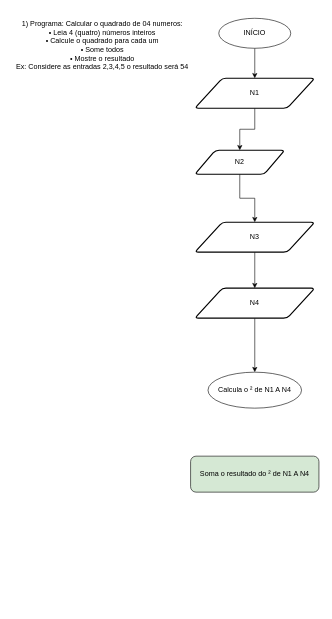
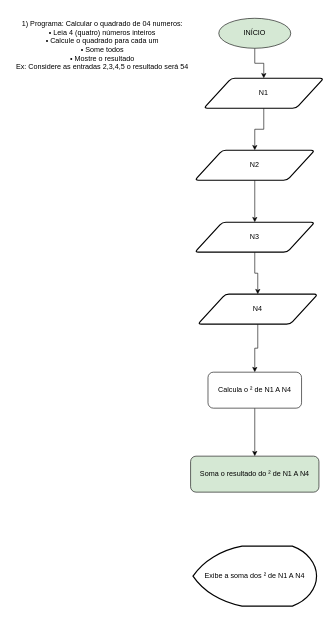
node "INÍCIO": fillcolor #ffffff -> #d5e8d4
node "N1": moved (255, 93) -> (264, 93)
node "N2": size 90x24 -> 120x30
node "N4": moved (255, 303) -> (258, 309)
node "Calcula o ² de N1 A N4": shape ellipse -> rounded rectangle
edge "Calcula o ² de N1 A N4" -> "Soma o resultado do ² de N1 A N4": added
node "Exibe a soma dos ² de N1 A N4": added
